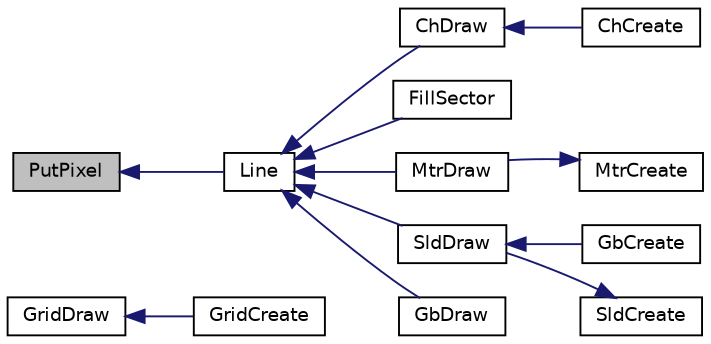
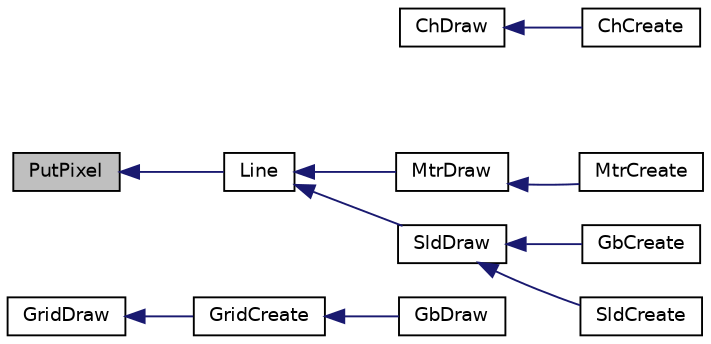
edge "ChDraw" -> "Line": removed
node "FillSector": removed
edge "MtrDraw" -> "MtrCreate": reversed
edge "GbDraw" -> "Line": now "GbDraw" -> "GridCreate"
edge "SldDraw" -> "SldCreate": reversed
